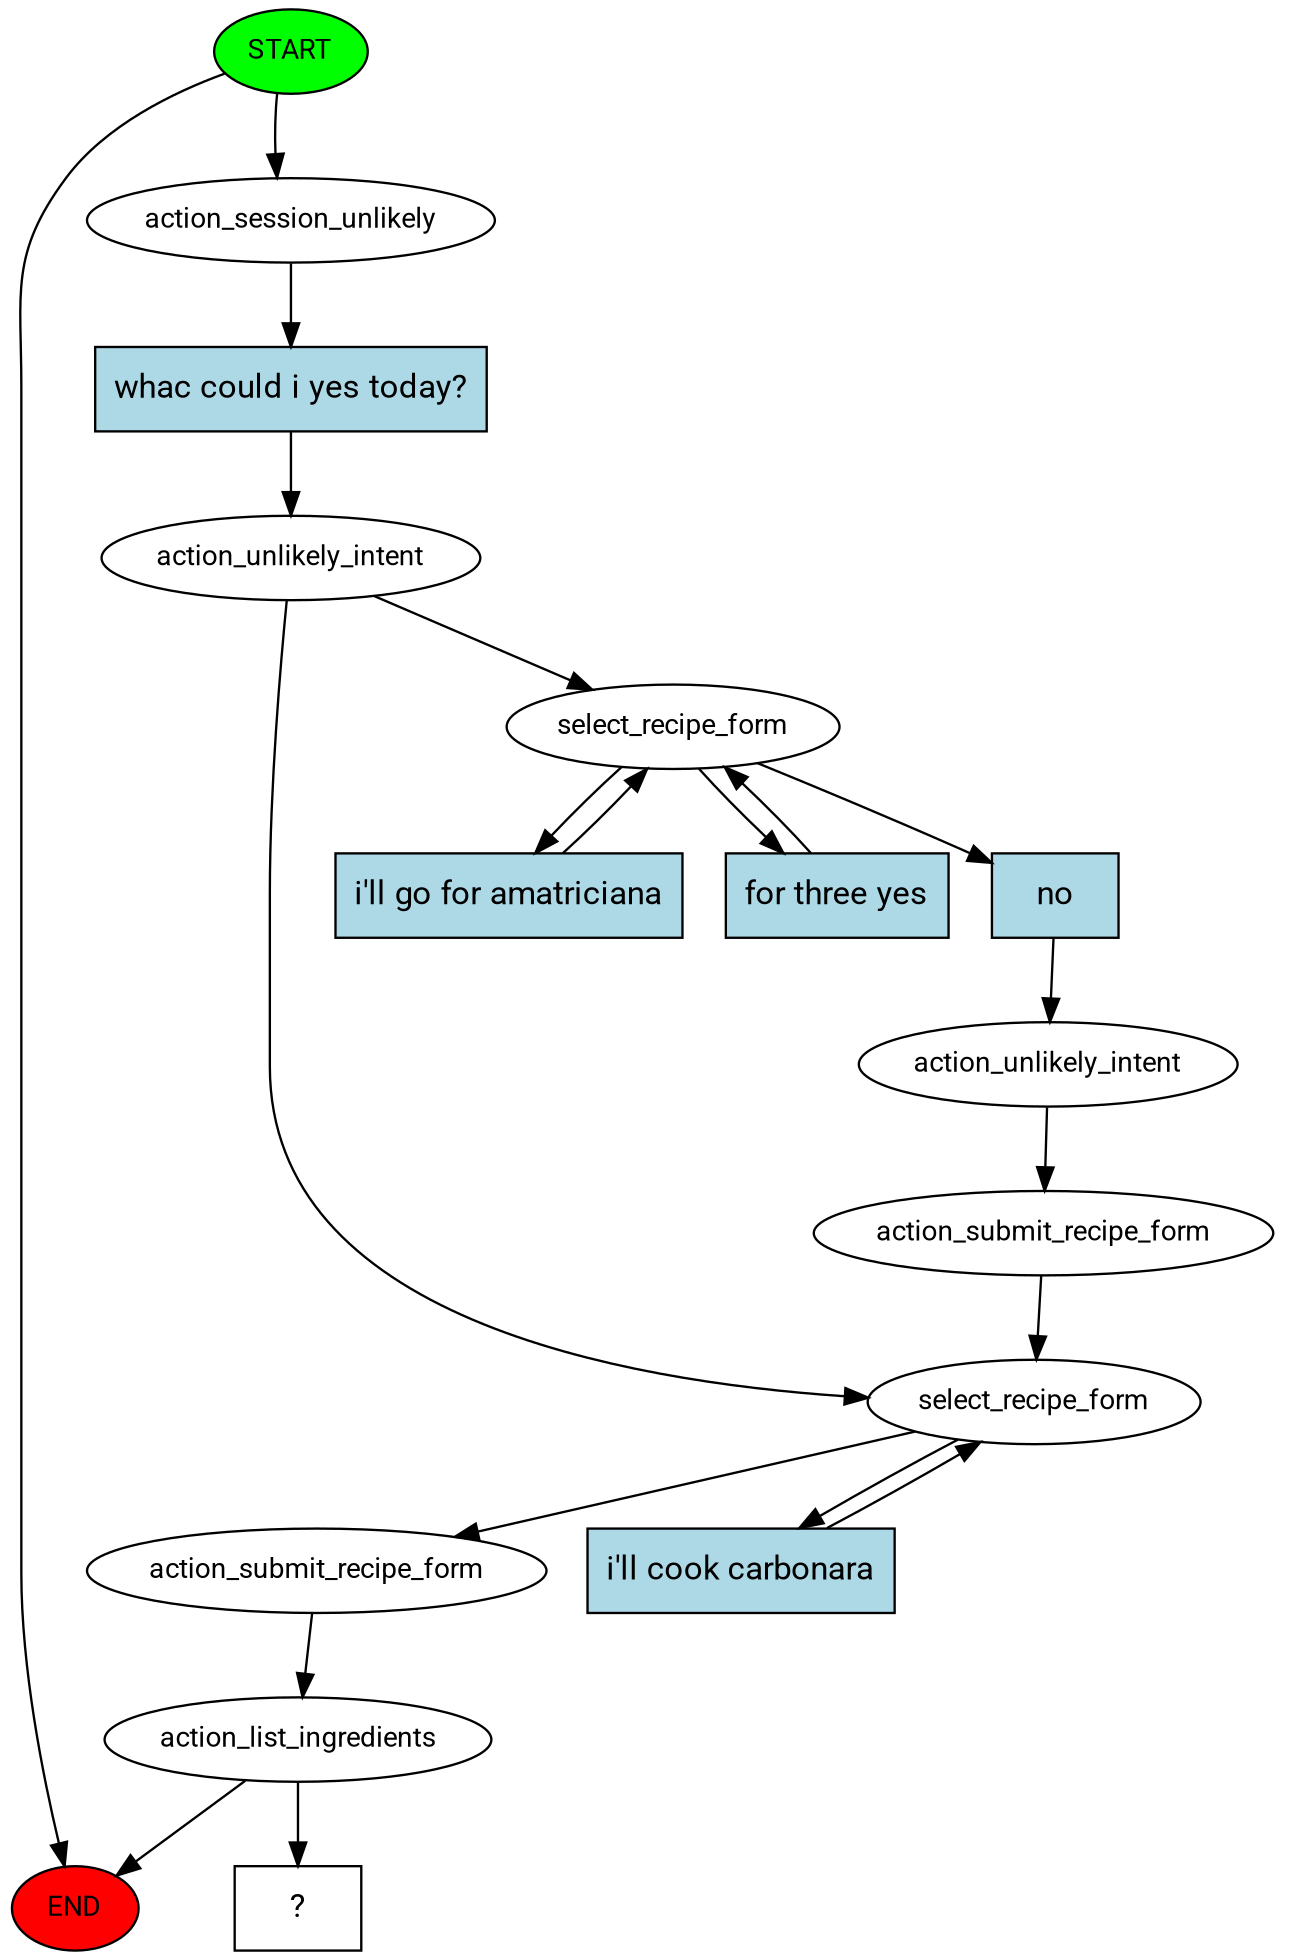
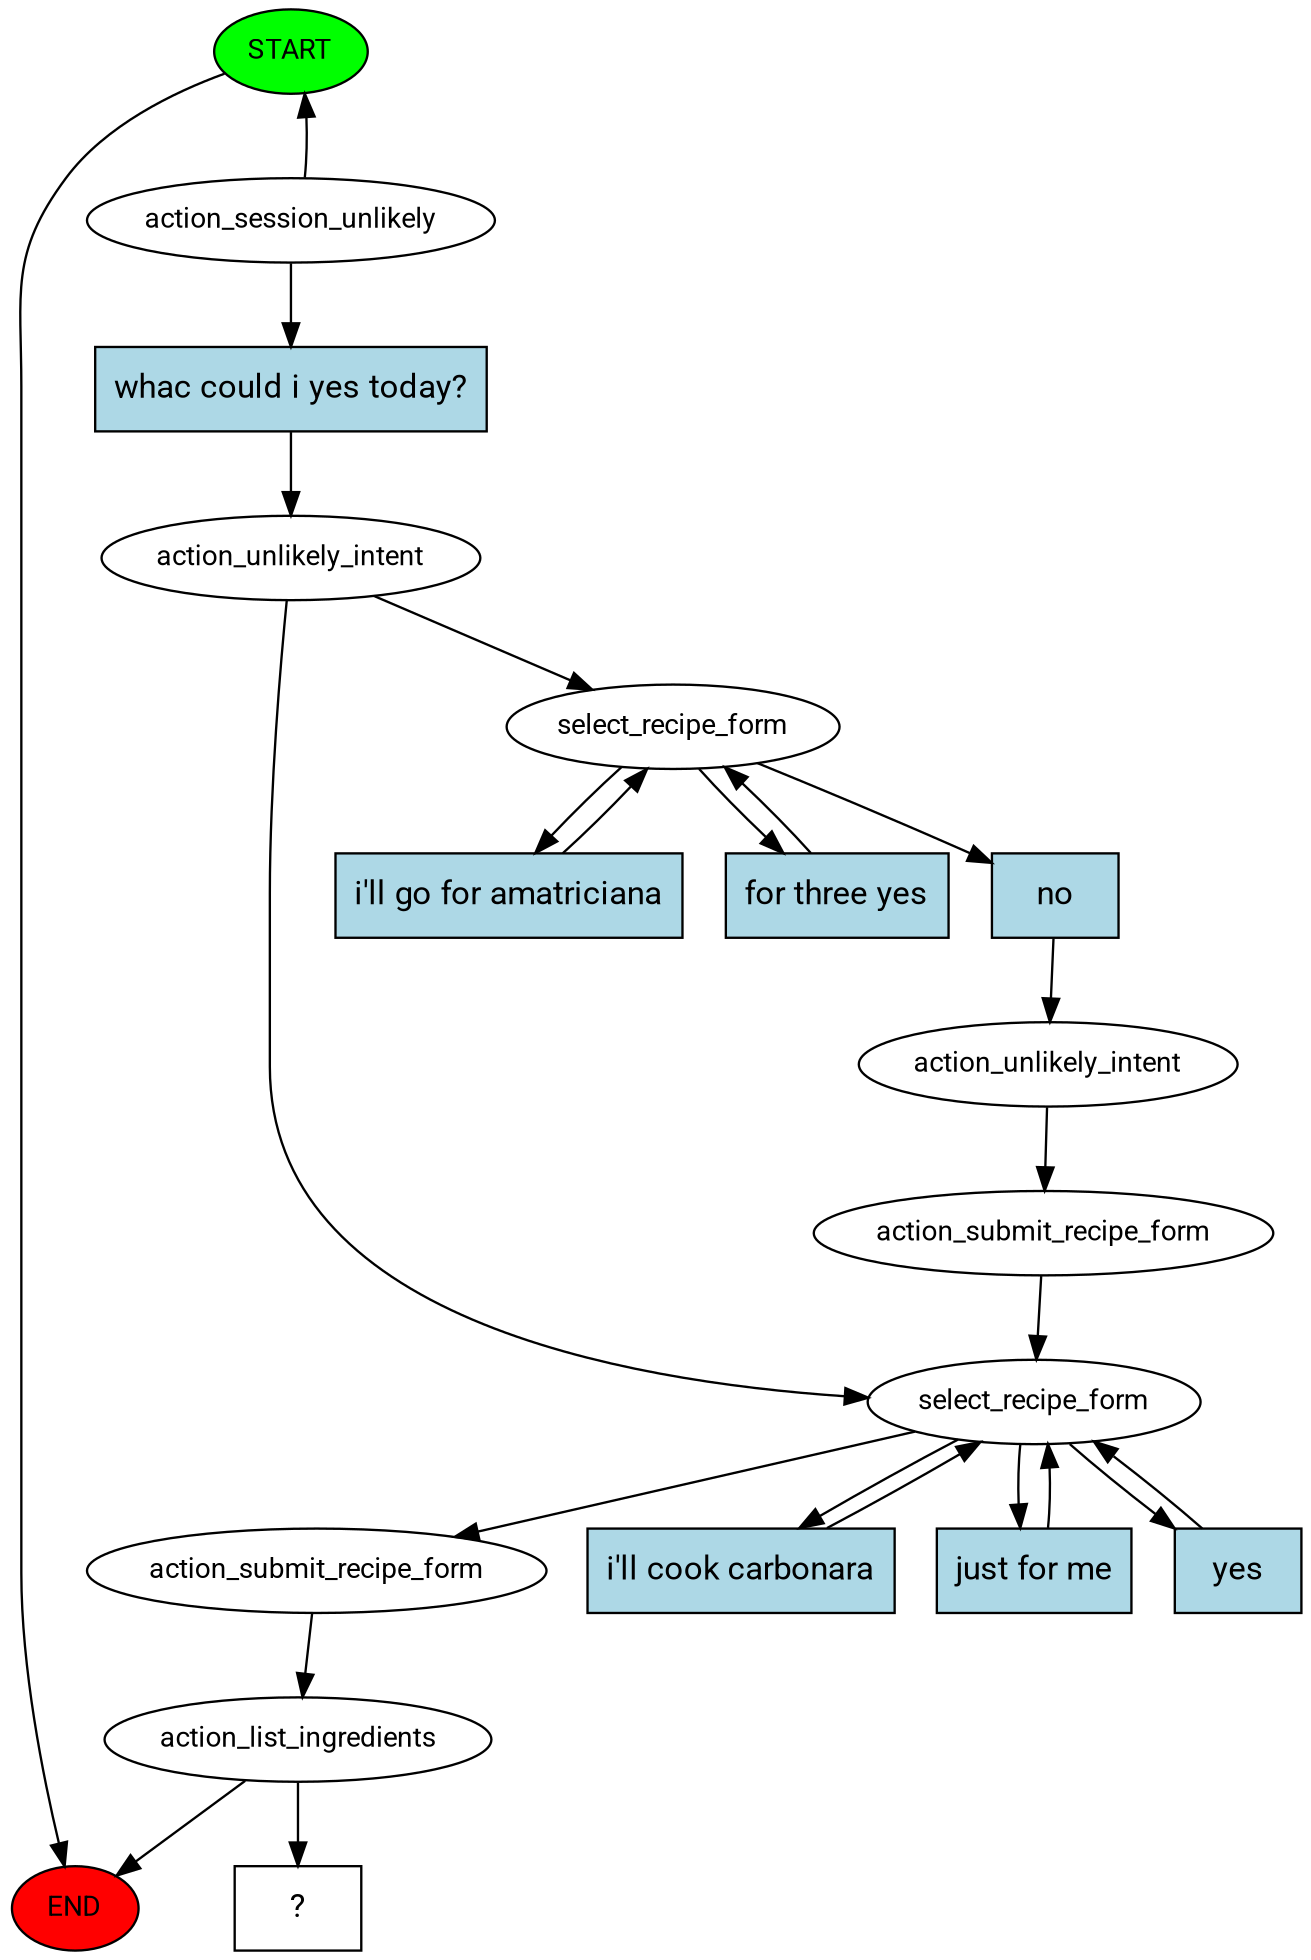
edge "START" -> "action_session_unlikely": reversed
node "just for me": added
node "yes": added
